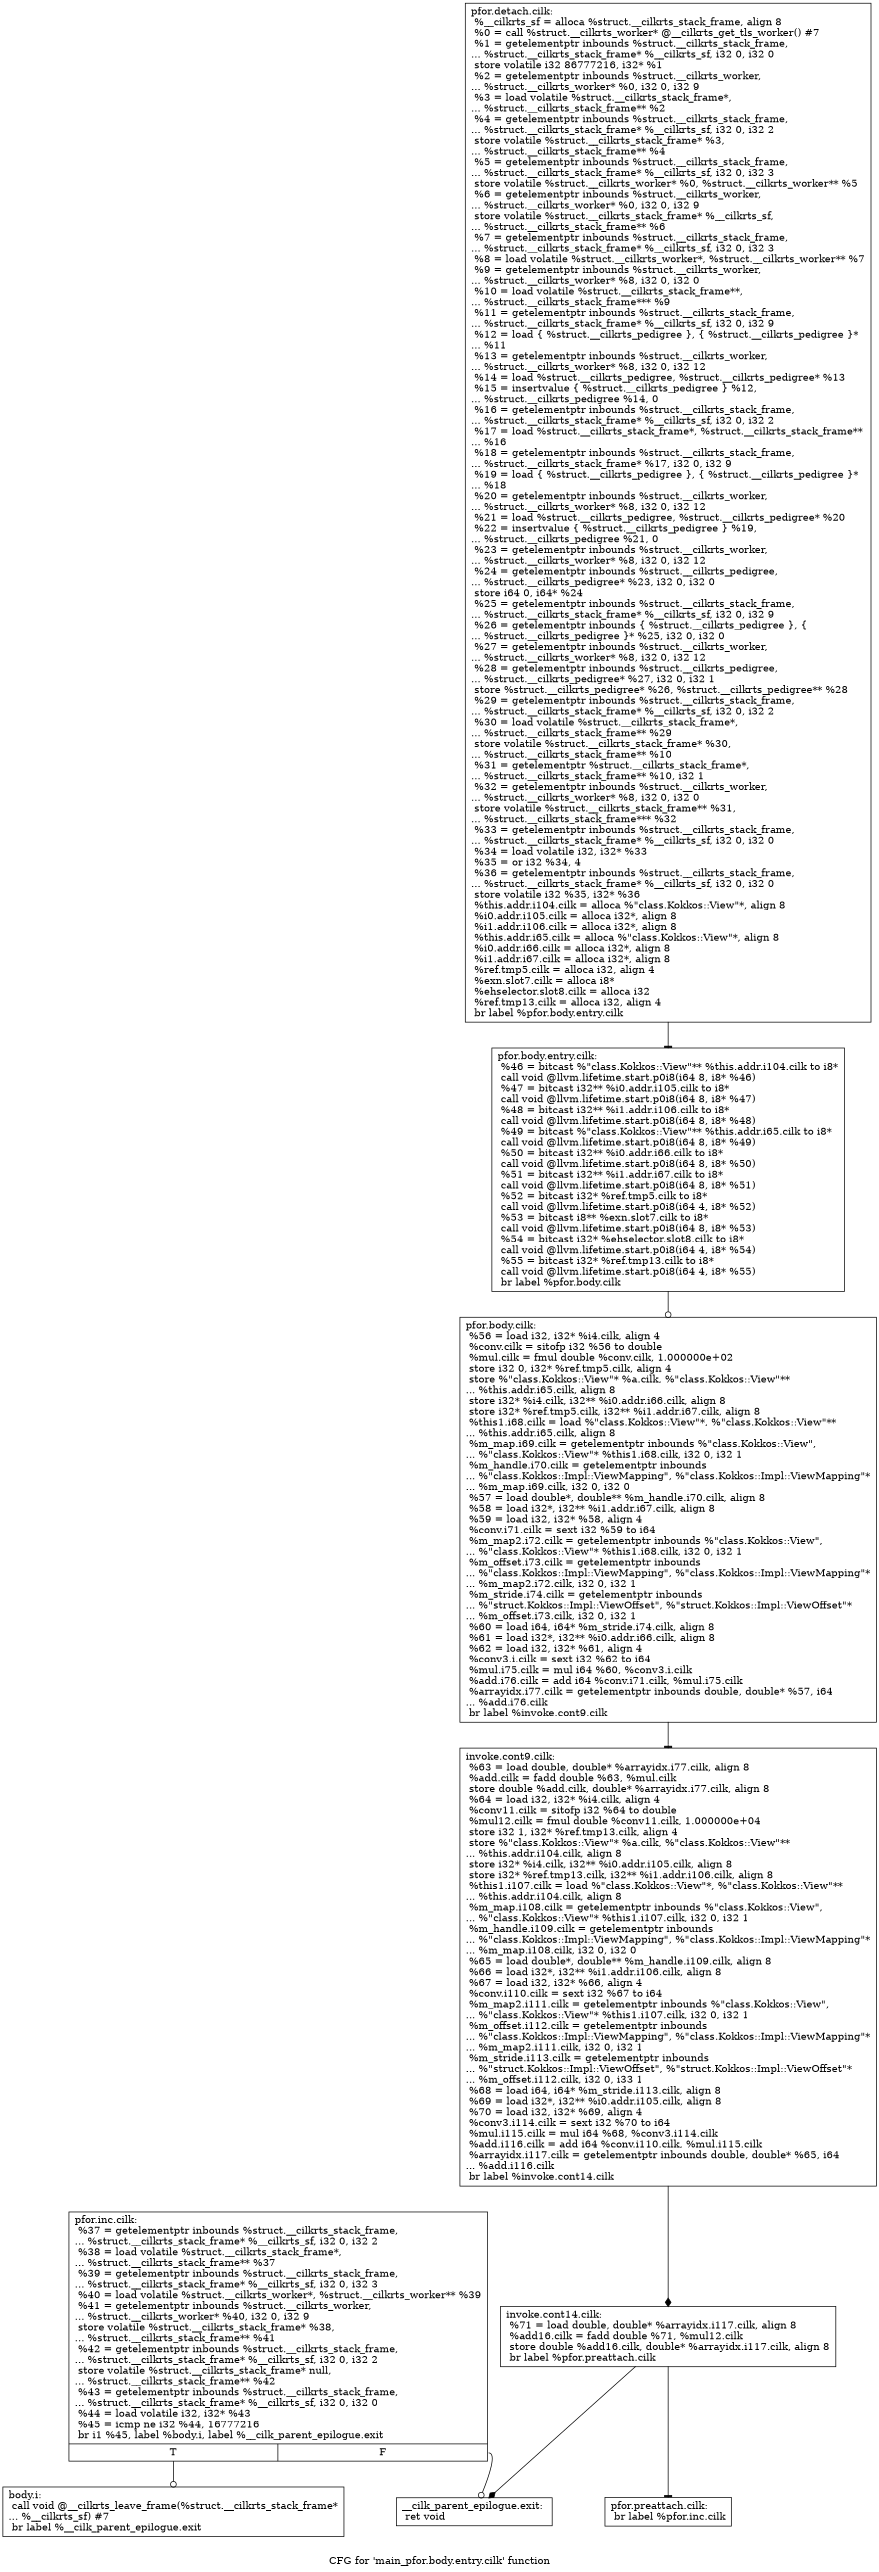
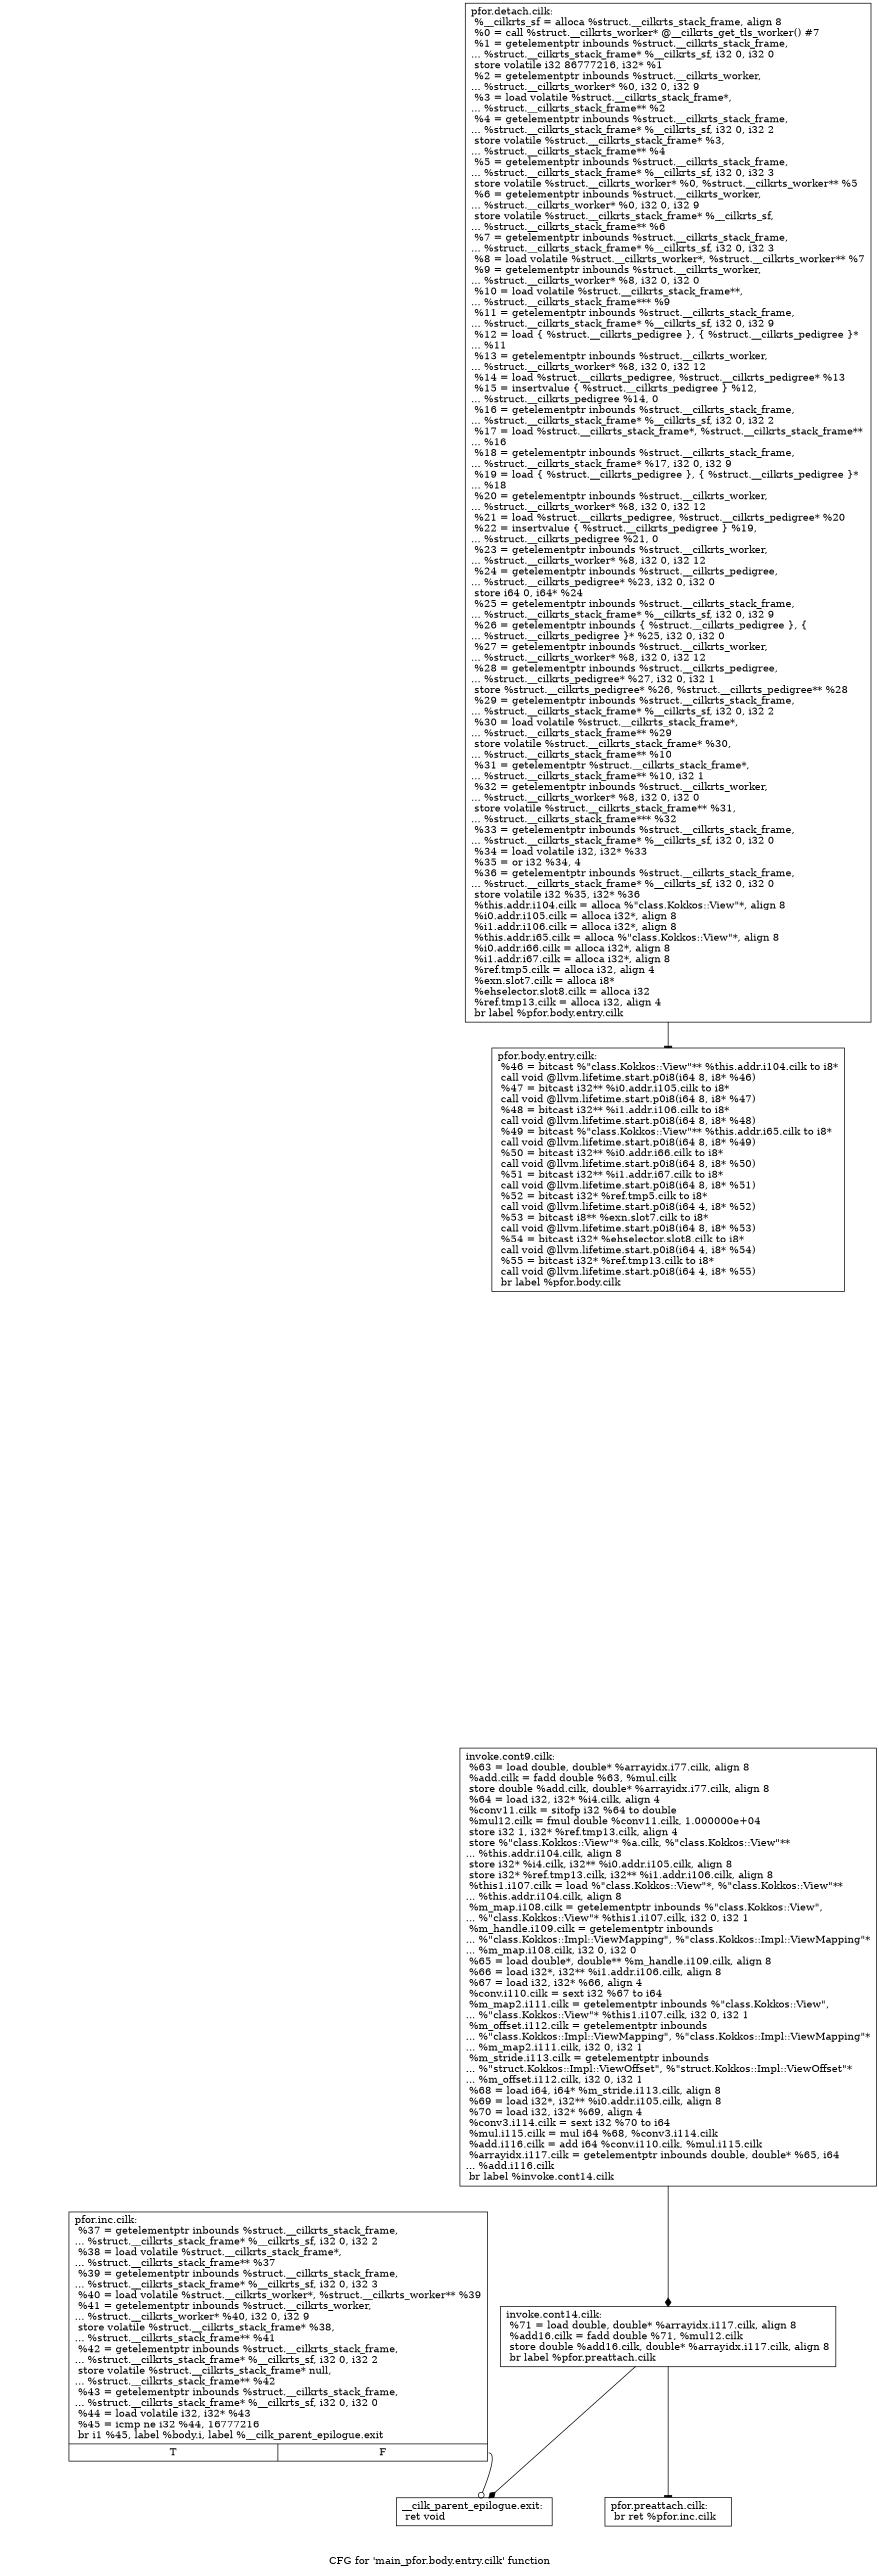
node "pfor.body.cilk:": removed
node "invoke.cont9.cilk:": text "... %m_offset.i112.cilk, i32 0, i33 1" -> "... %m_offset.i112.cilk, i32 0, i32 1"
node "body.i:": removed
node "pfor.preattach.cilk:": text "br label %pfor.inc.cilk" -> "br ret %pfor.inc.cilk"
